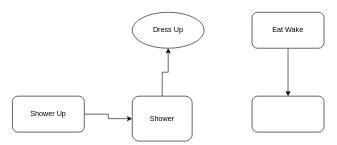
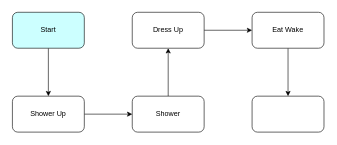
node "Start": added
node "Dress Up": shape ellipse -> rounded rectangle
edge "Dress Up" -> "Eat Wake": added
edge "Start" -> "Shower Up": added
node "Shower": size 60x45 -> 72x36
